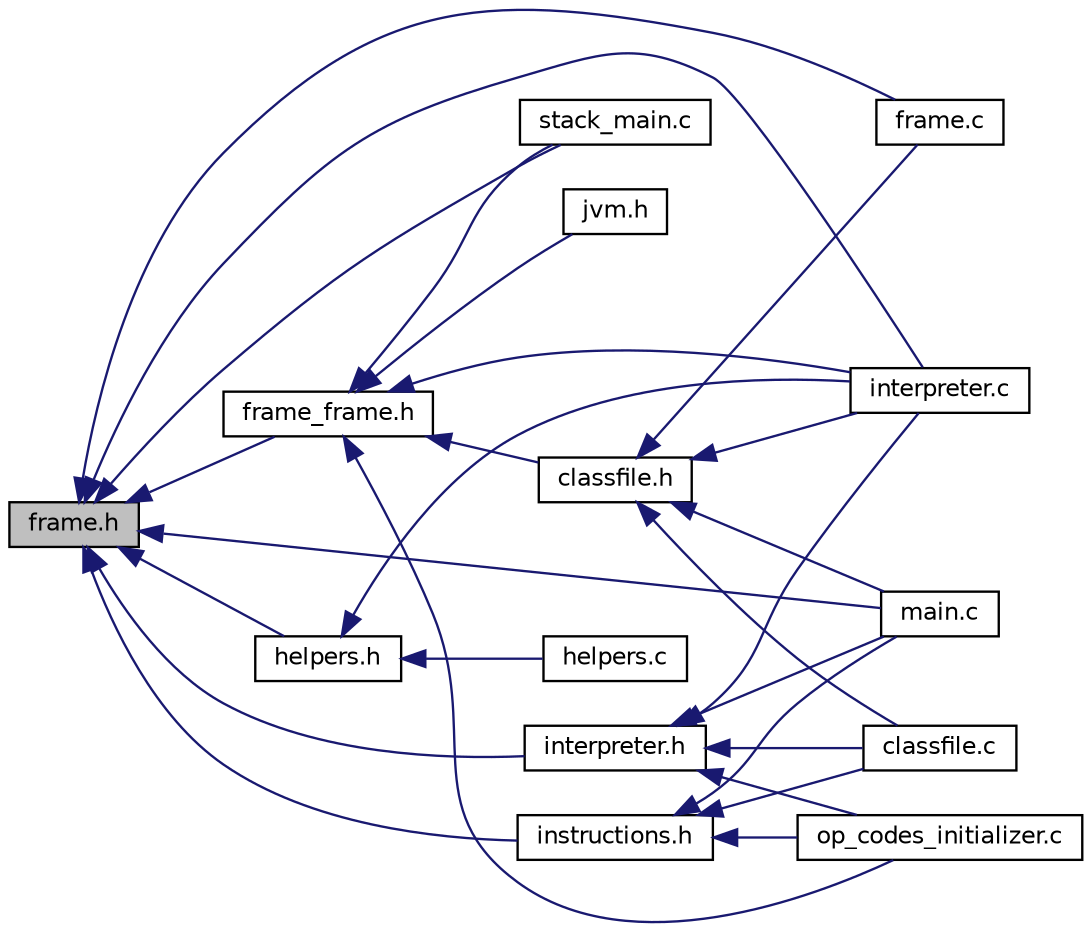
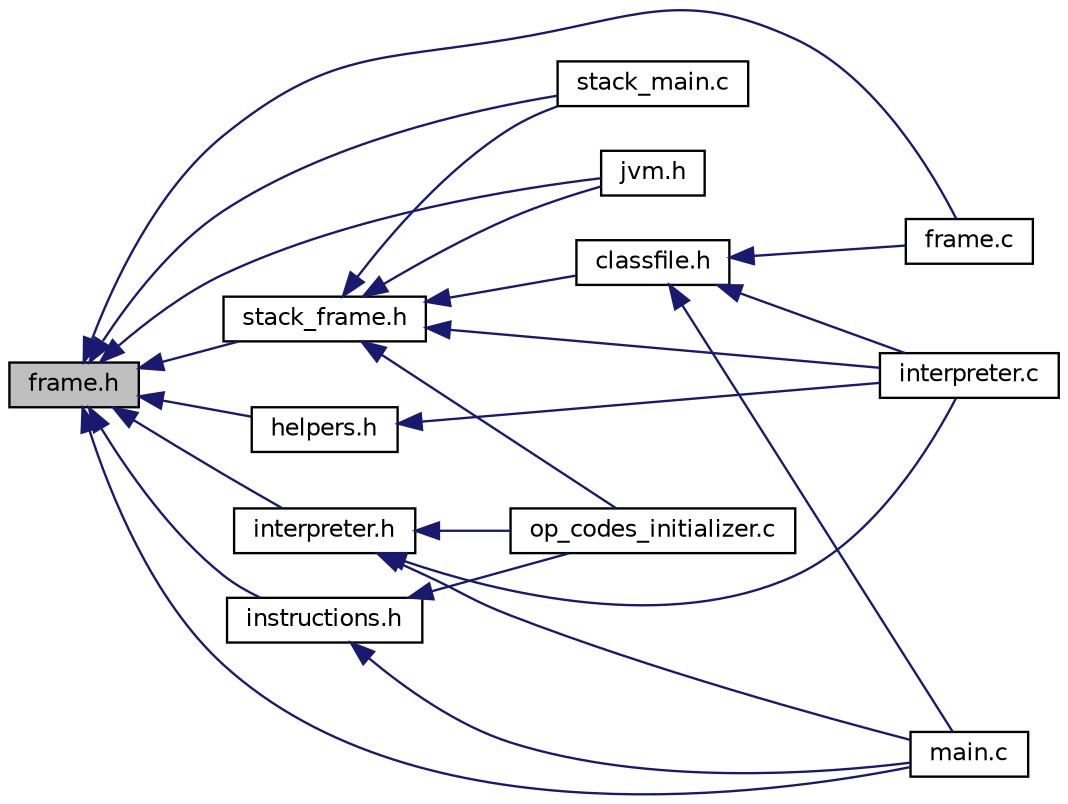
edge "interpreter.c" -> "frame.h": now "jvm.h" -> "frame.h"
node "frame_frame.h": label "frame_frame.h" -> "stack_frame.h"
node "helpers.c": removed
node "classfile.c": removed
